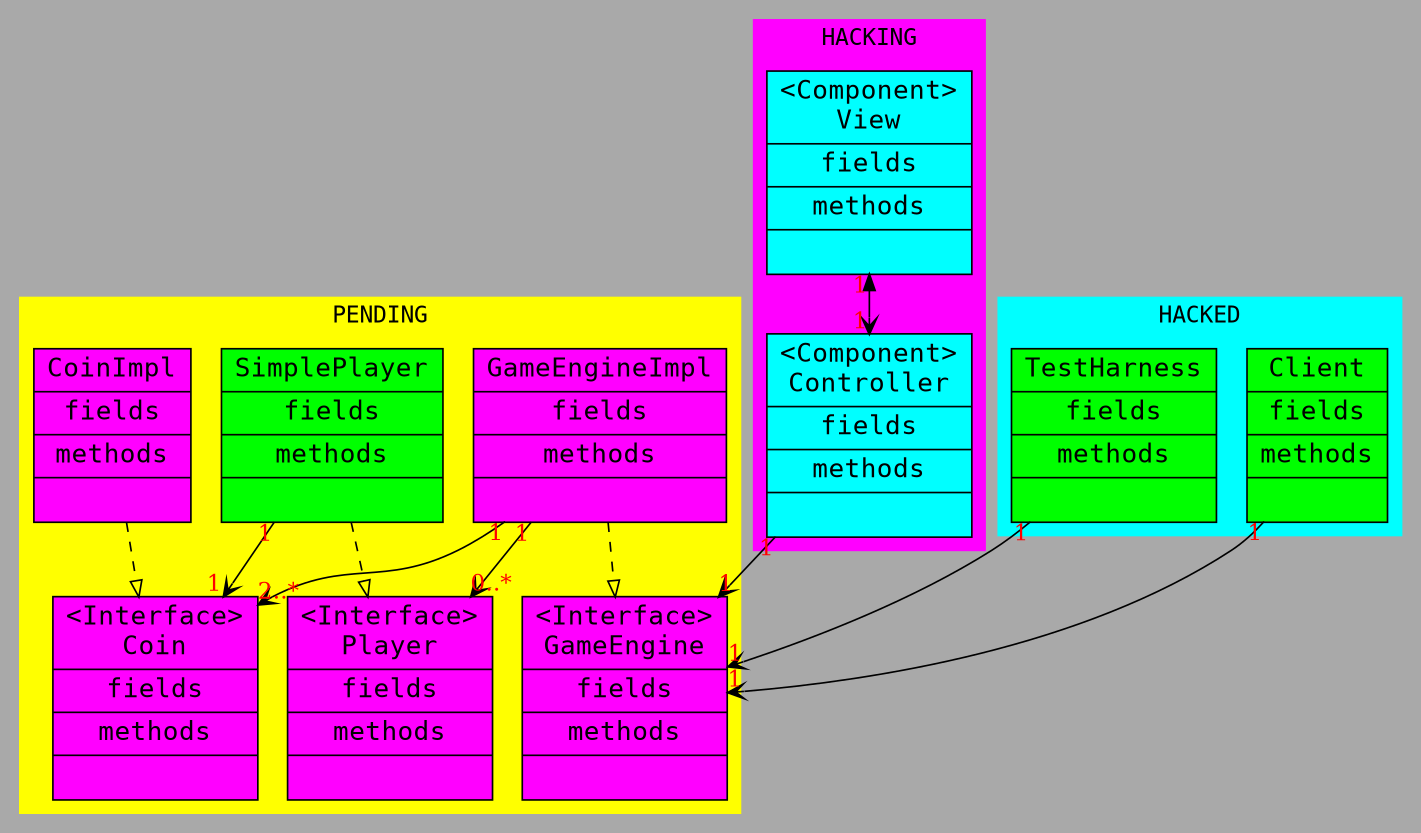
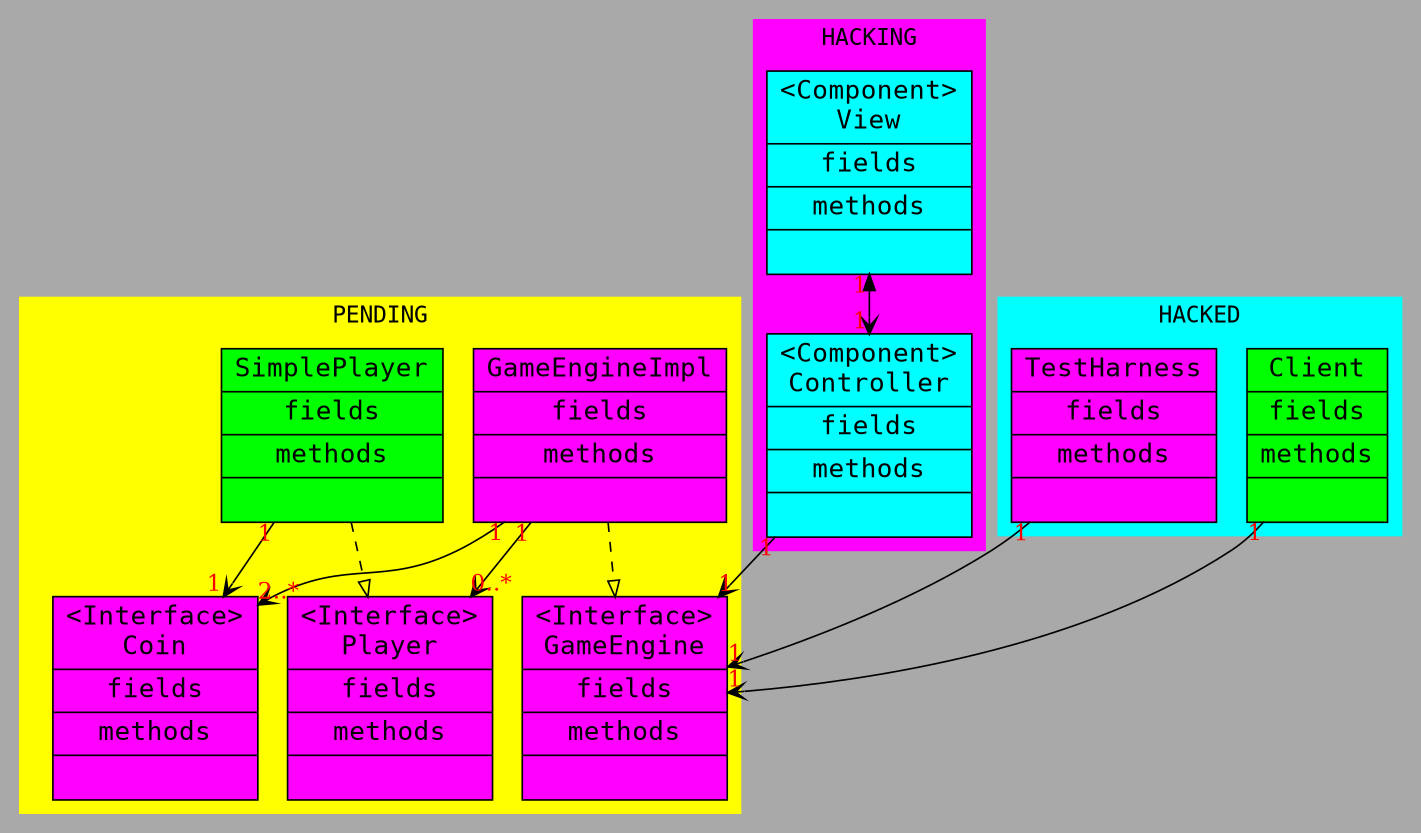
node "CoinImpl": removed
node "TestHarness": fillcolor #00ff00 -> #ff00ff
